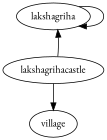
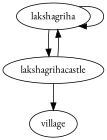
edge "lakshagriha" -> "lakshagrihacastle": added
